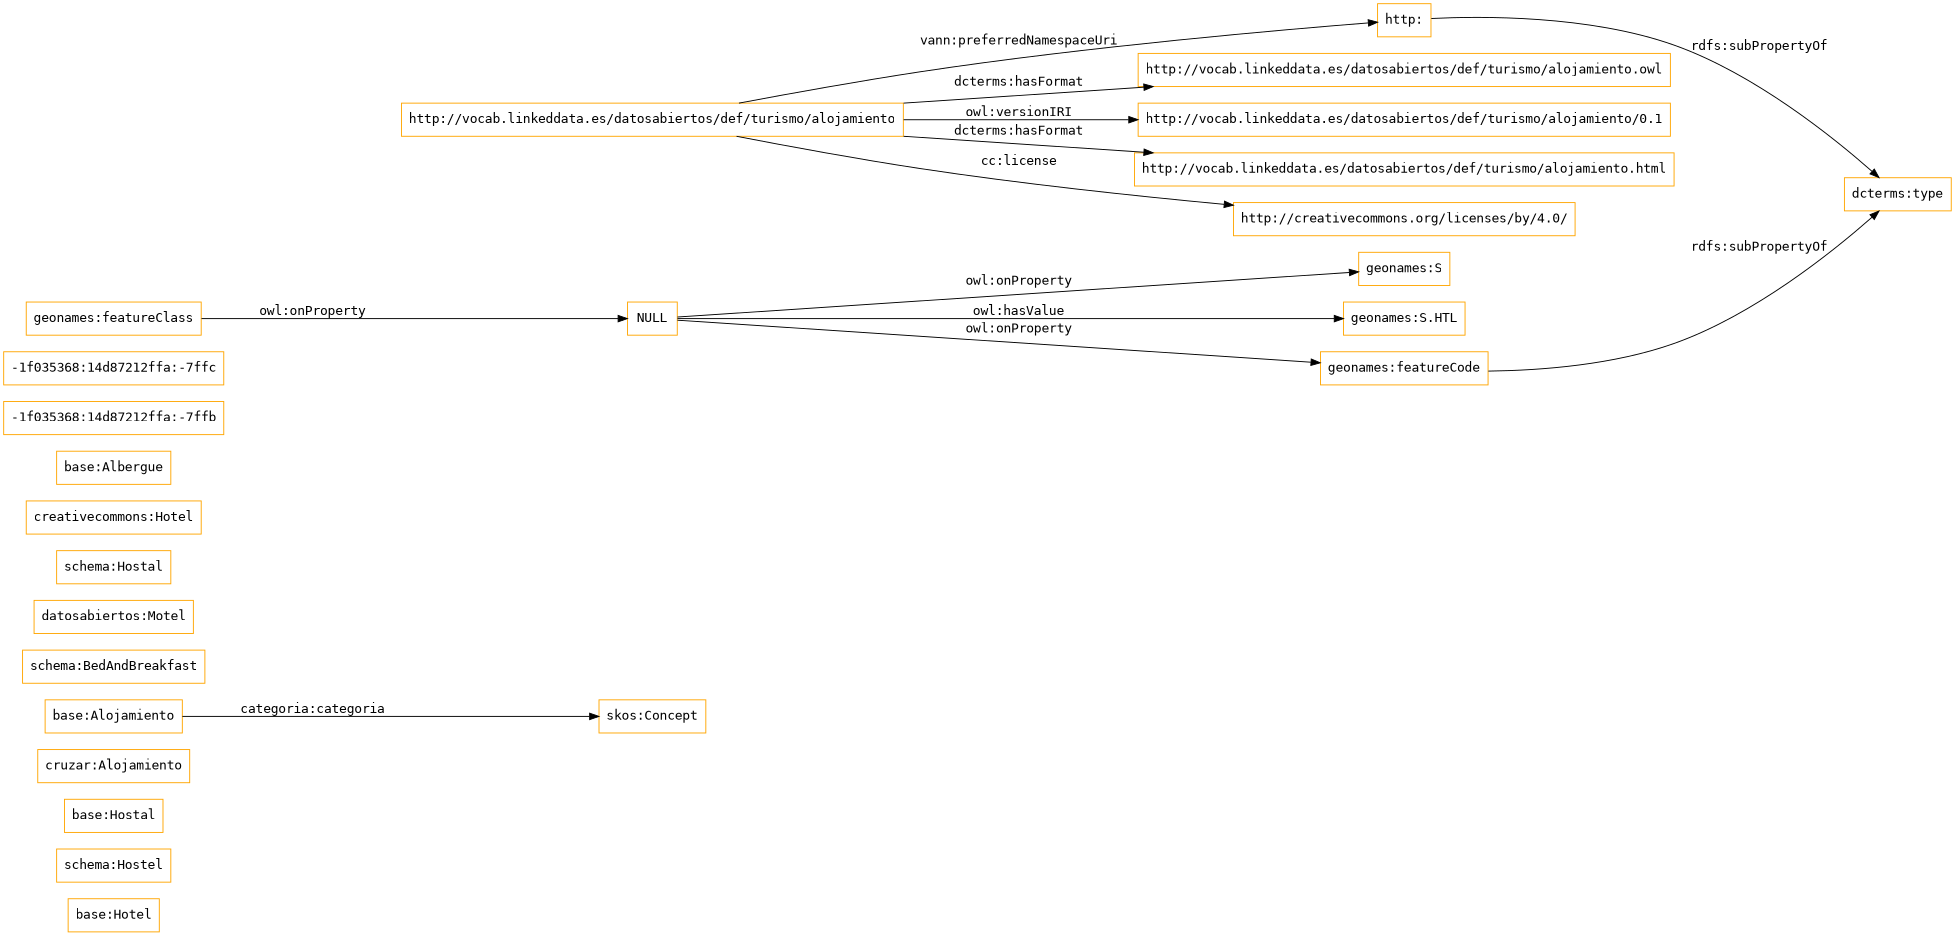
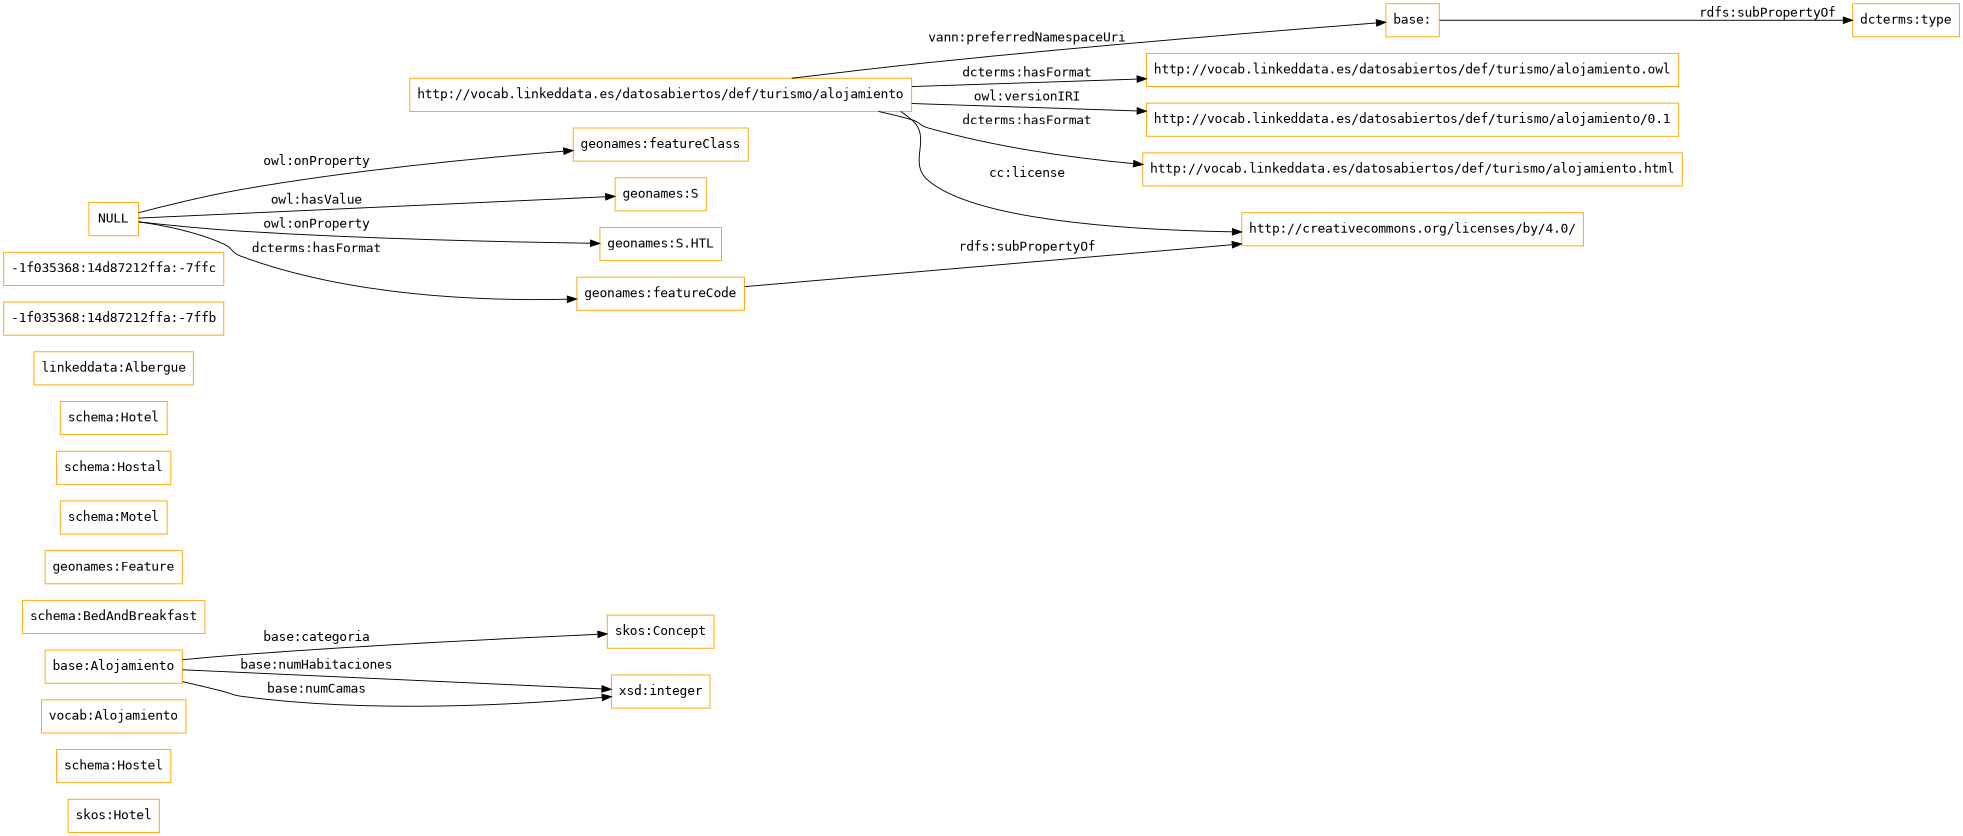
node "http:": label "http:" -> "base:"
edge "NULL" -> "geonames:S": label "owl:onProperty" -> "owl:hasValue"
edge "NULL" -> "geonames:S.HTL": label "owl:hasValue" -> "owl:onProperty"
edge "geonames:featureClass" -> "NULL": reversed
edge "NULL" -> "geonames:featureCode": label "owl:onProperty" -> "dcterms:hasFormat"
edge "geonames:featureCode" -> "dcterms:type": now "geonames:featureCode" -> "http://creativecommons.org/licenses/by/4.0/"
node "base:Albergue": label "base:Albergue" -> "linkeddata:Albergue"
node "creativecommons:Hotel": label "creativecommons:Hotel" -> "schema:Hotel"
node "geonames:Feature": added
node "datosabiertos:Motel": label "datosabiertos:Motel" -> "schema:Motel"
node "xsd:integer": added
edge "base:Alojamiento" -> "skos:Concept": label "categoria:categoria" -> "base:categoria"
node "cruzar:Alojamiento": label "cruzar:Alojamiento" -> "vocab:Alojamiento"
node "base:Hostal": removed
node "base:Hotel": label "base:Hotel" -> "skos:Hotel"
